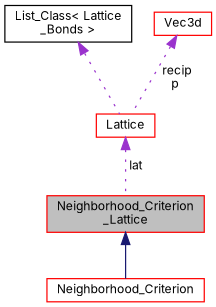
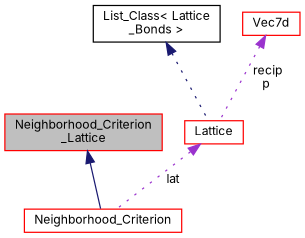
node "Vec3d": label "Vec3d" -> "Vec7d"
edge "Lattice" -> "List_Class< Lattice _Bonds >": color darkorchid3 -> midnightblue
edge "Neighborhood_Criterion _Lattice" -> "Lattice": now "Neighborhood_Criterion" -> "Lattice"
